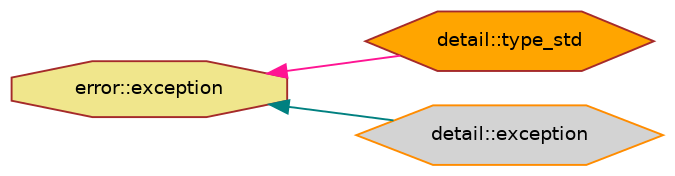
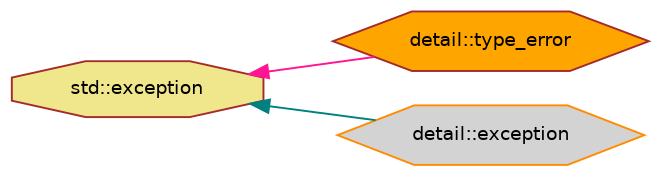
node "detail::type_std": label "detail::type_std" -> "detail::type_error"
node "error::exception": label "error::exception" -> "std::exception"
